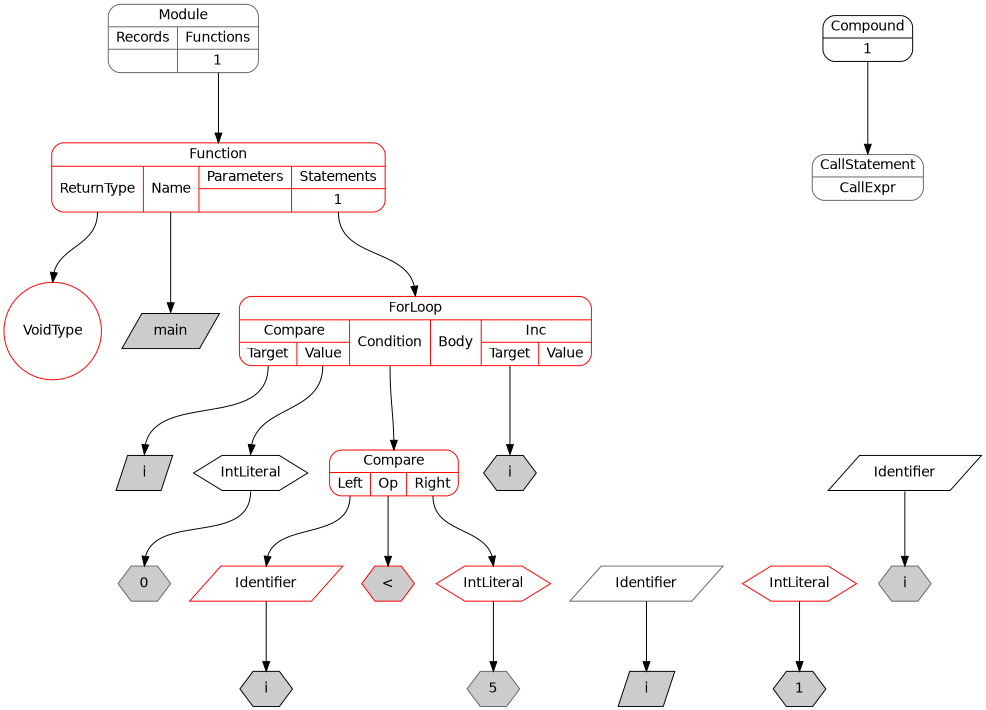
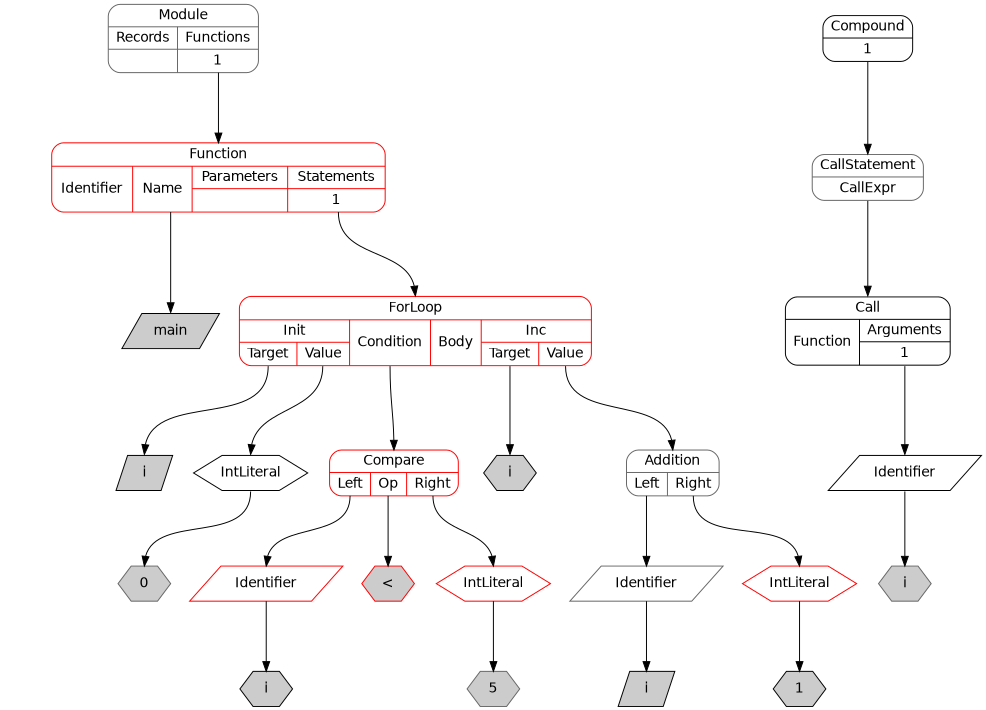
node "Function": text "ReturnType" -> "Identifier"
node "VoidType": removed
node "ForLoop": text "Compare" -> "Init"
node "Call": added
node "Addition": added
